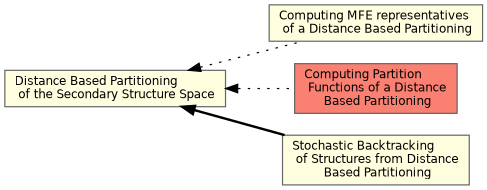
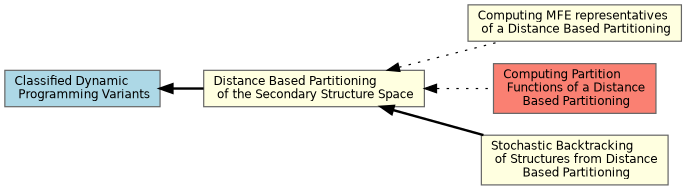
node "Classified Dynamic Programming Variants": added
